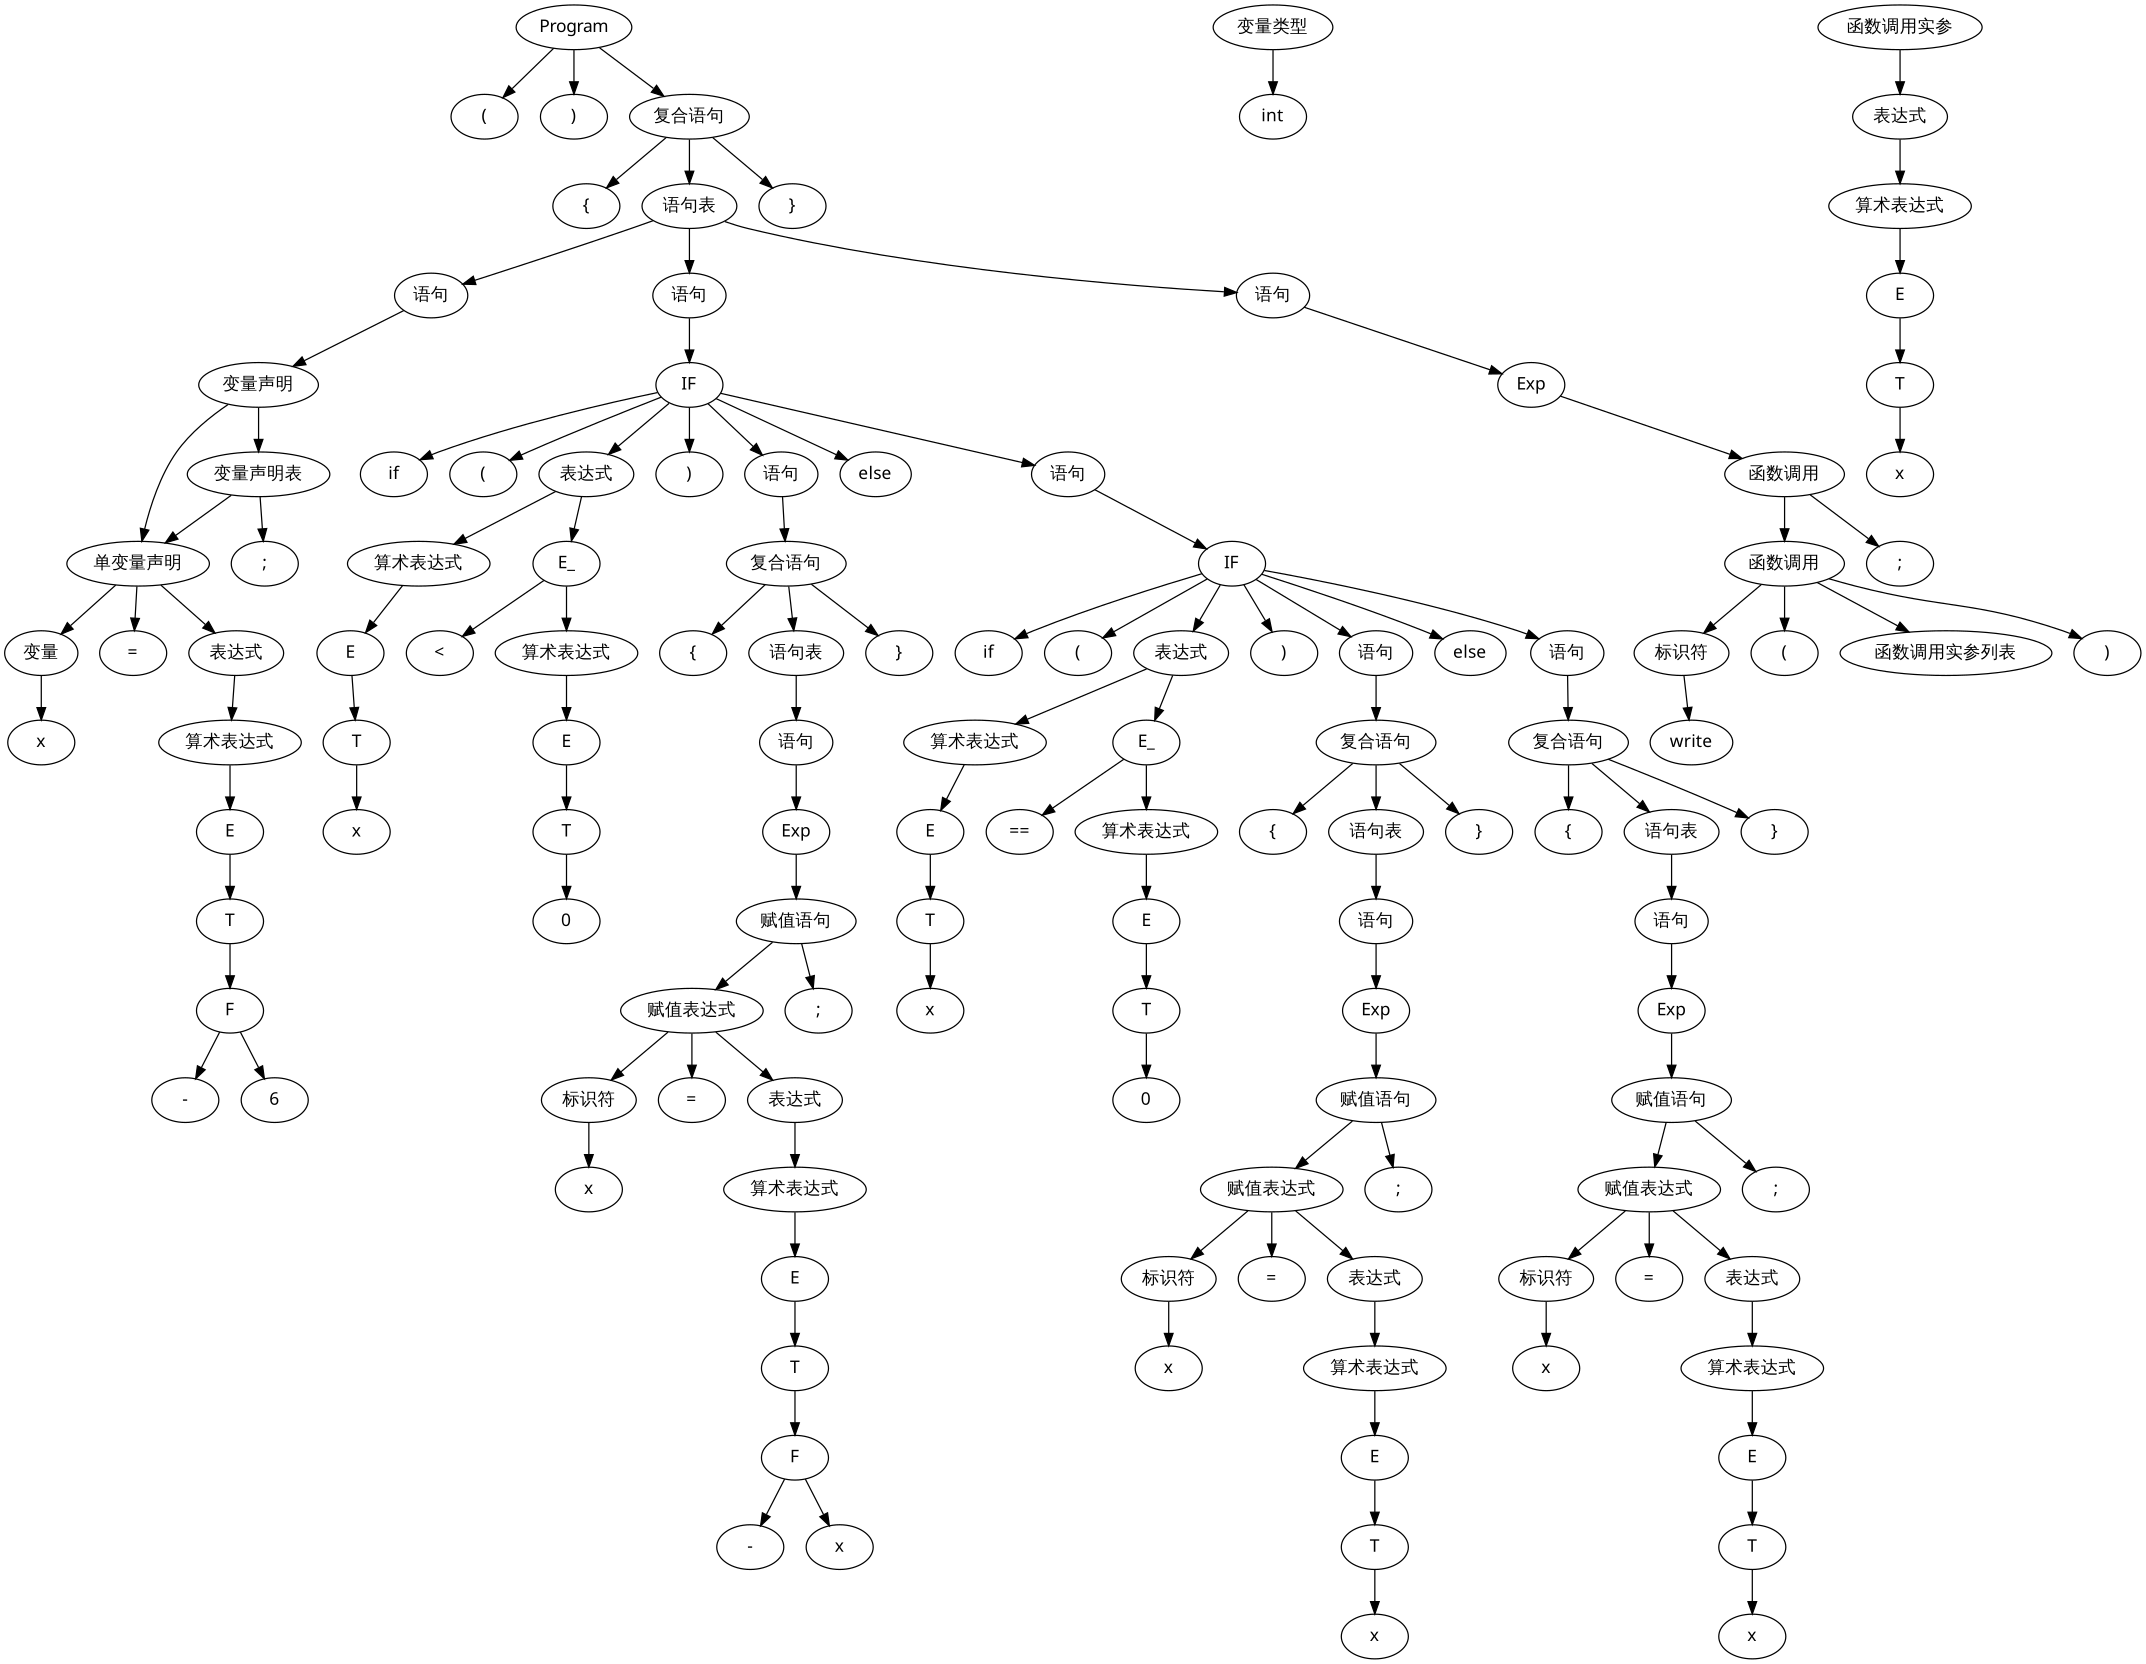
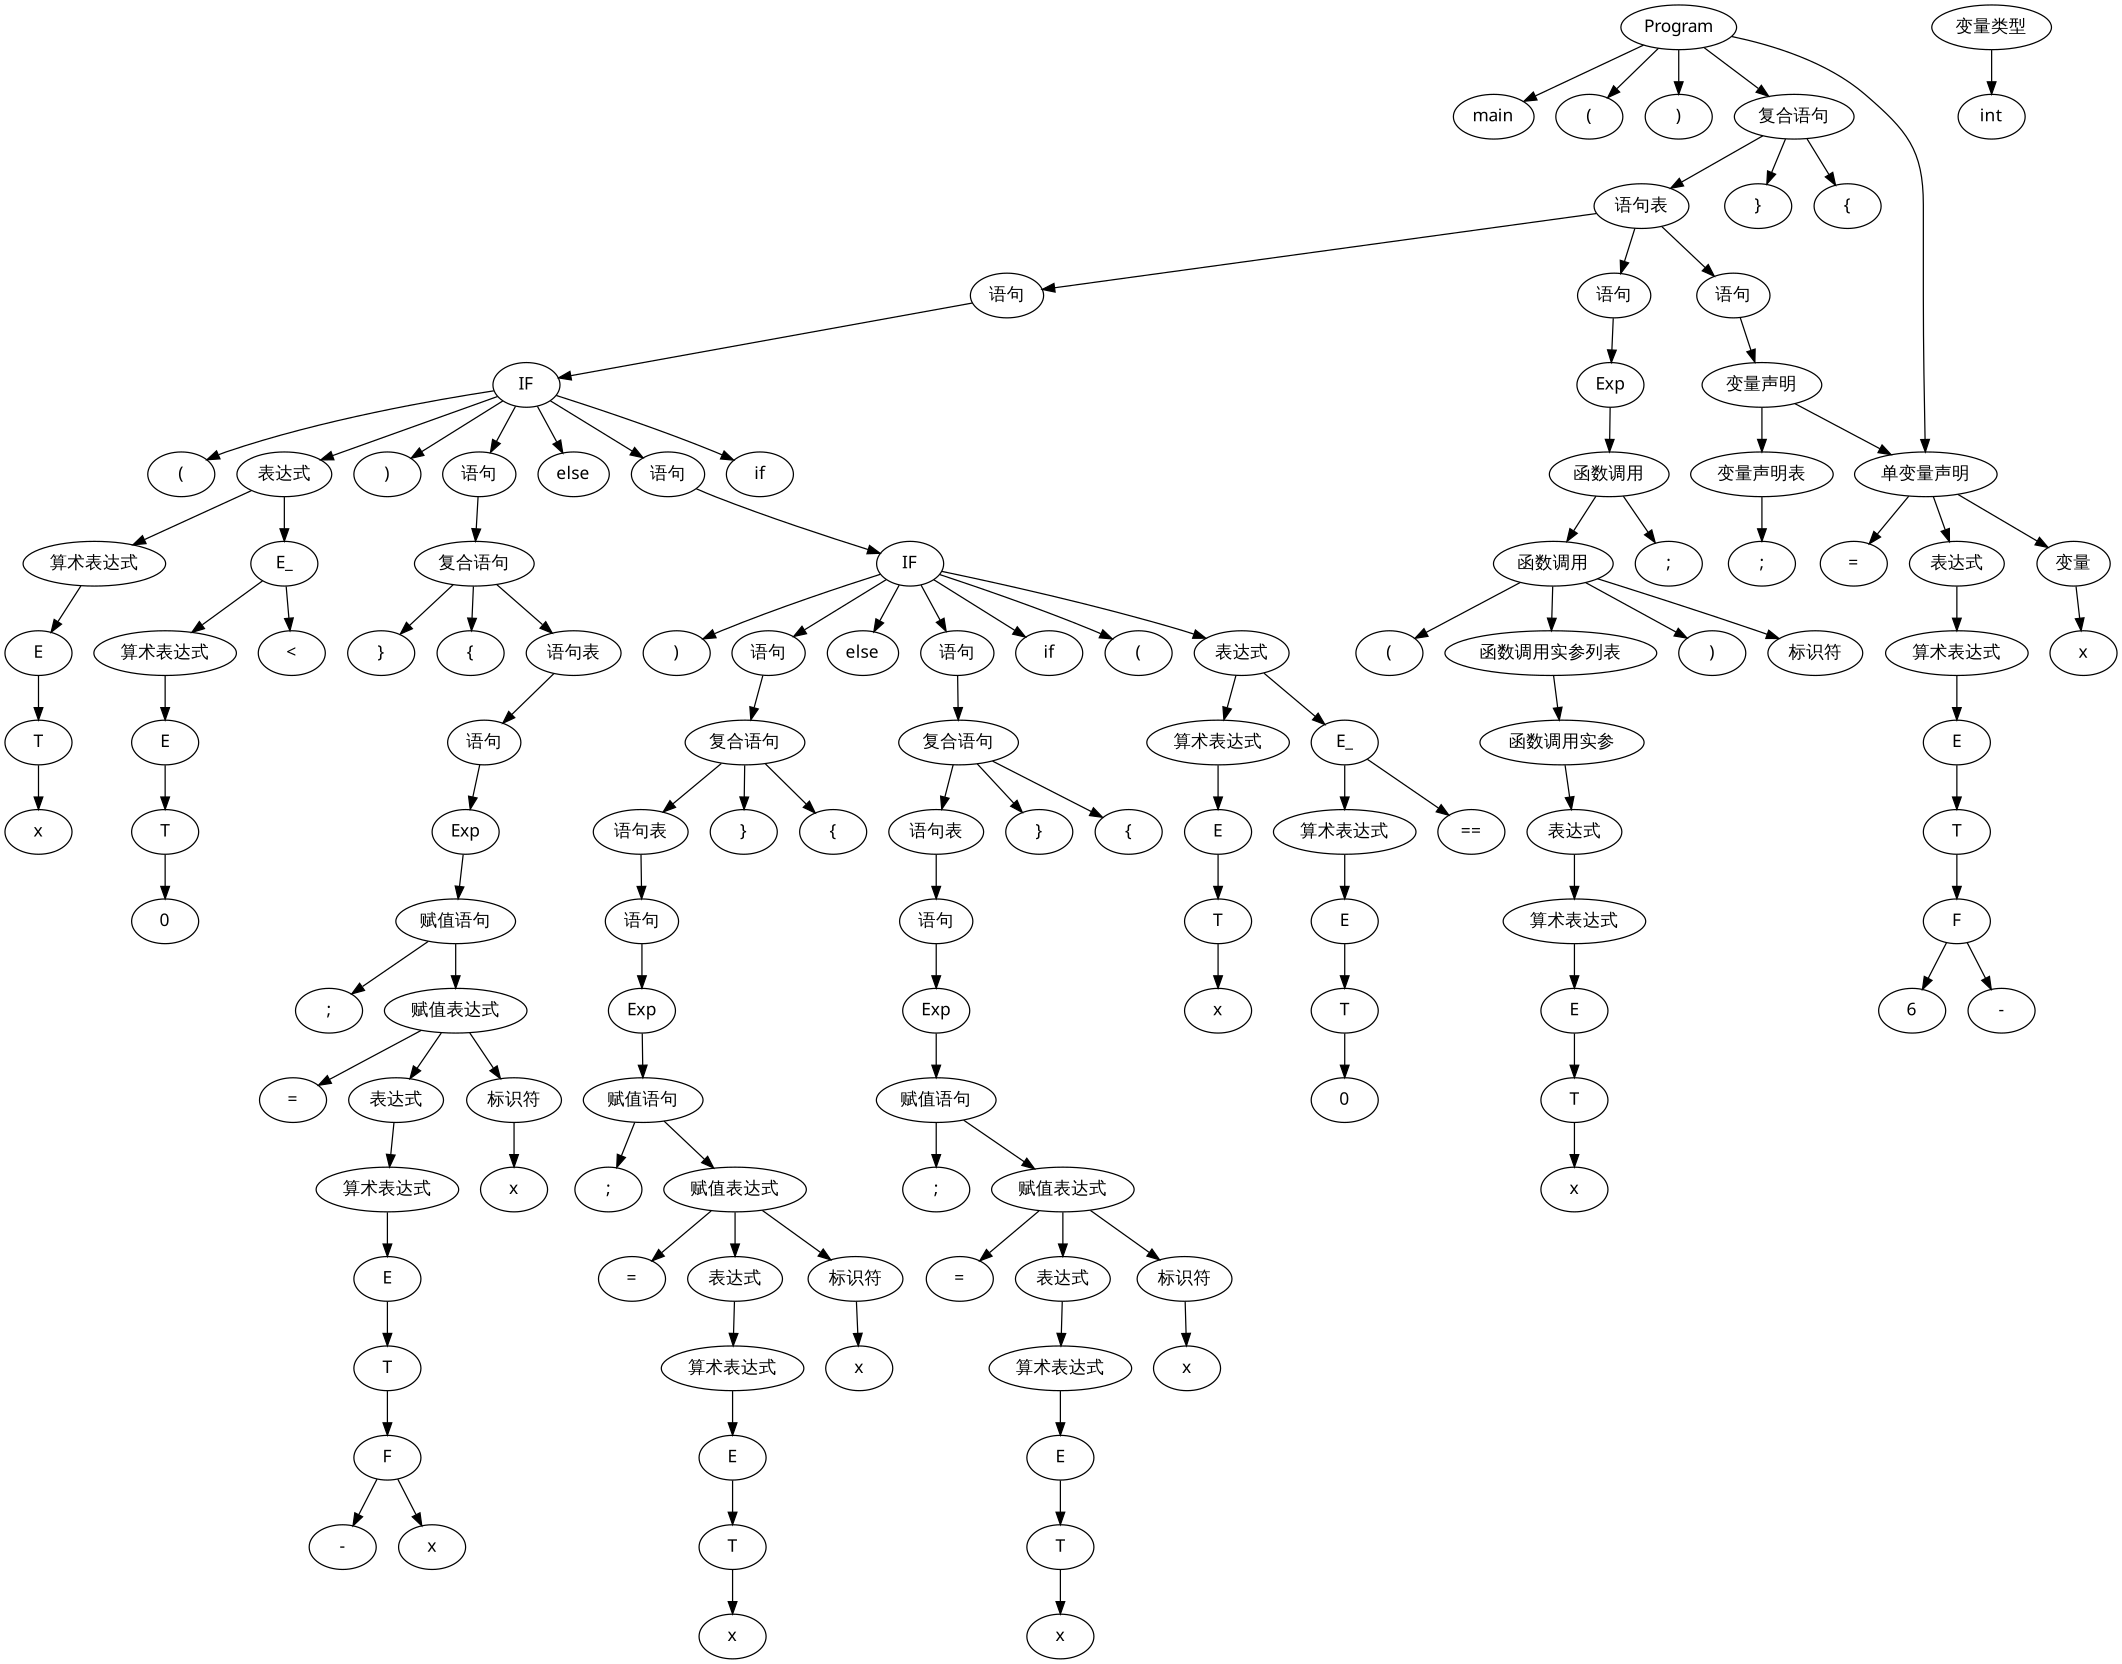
node "main": added
edge "变量声明表" -> "单变量声明": now "Program" -> "单变量声明"
edge "函数调用实参列表" -> "函数调用实参": added
node "write": removed
